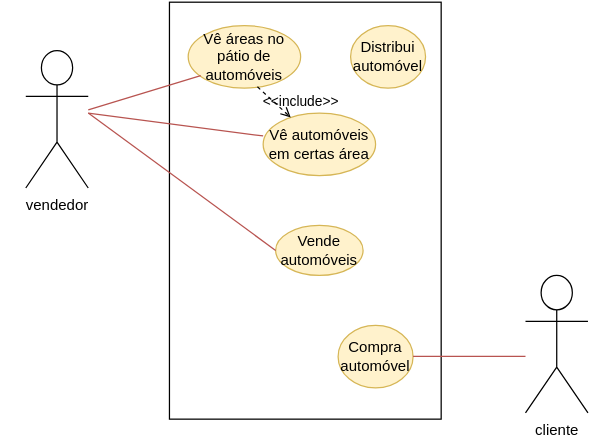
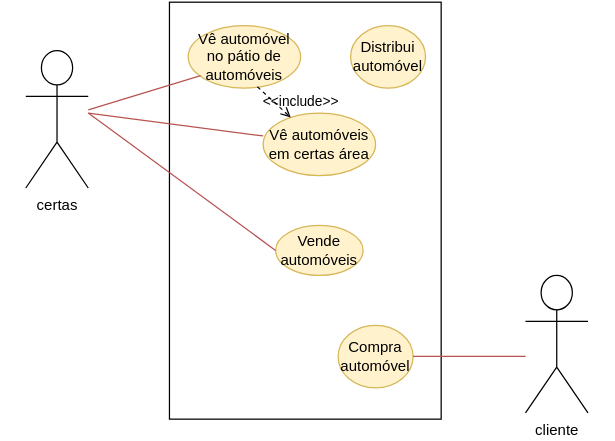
node "Vê áreas no pátio de automóveis": label "Vê áreas no pátio de automóveis" -> "Vê automóvel no pátio de automóveis"
node "vendedor": label "vendedor" -> "certas"
